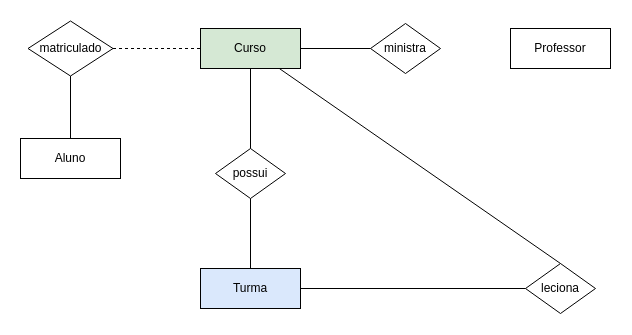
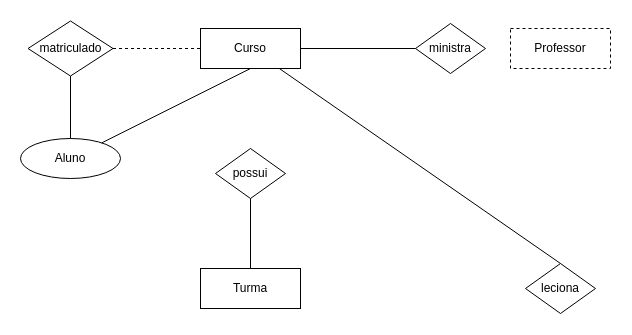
node "Curso": fillcolor #d5e8d4 -> #ffffff
node "ministra": moved (406, 49) -> (451, 49)
node "Professor": style solid -> dashed
edge "Curso" -- "possui": now "Curso" -- "Aluno"
node "Aluno": shape rectangle -> ellipse
node "Turma": fillcolor #dae8fc -> #ffffff
edge "Turma" -- "leciona": removed
